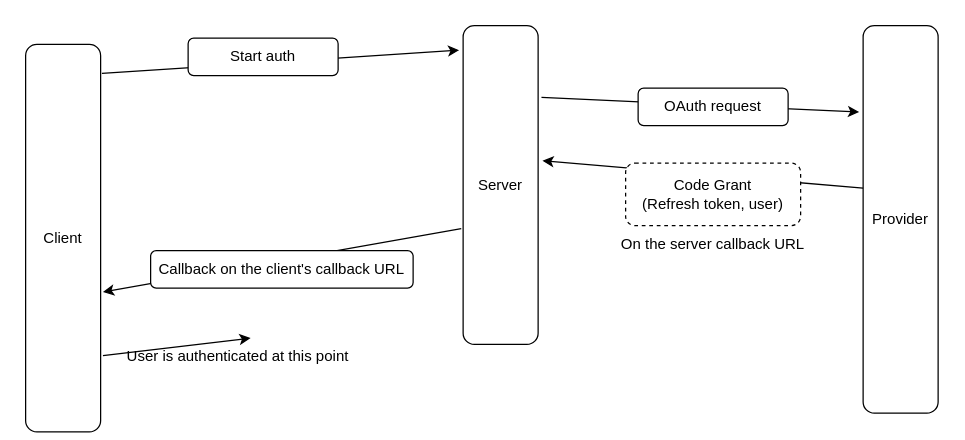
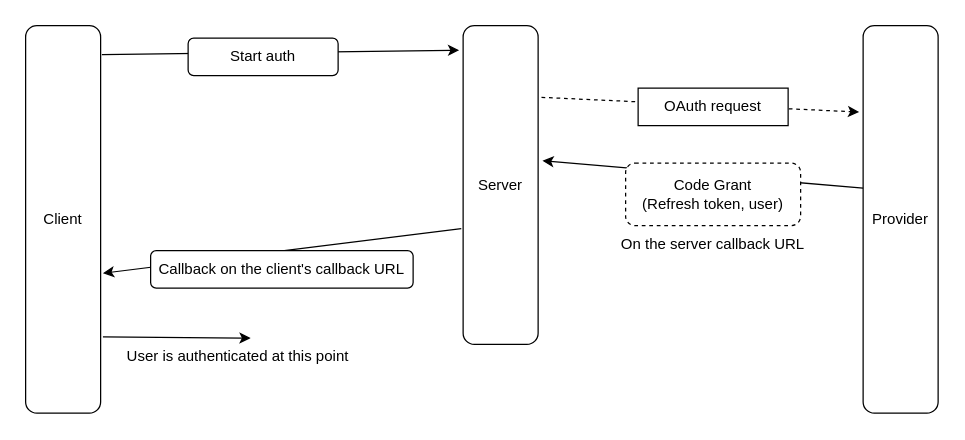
edge "Server" -> "Provider": style solid -> dashed
node "OAuth request": shape rounded rectangle -> rectangle
node "Client": moved (63, 238) -> (63, 219)
